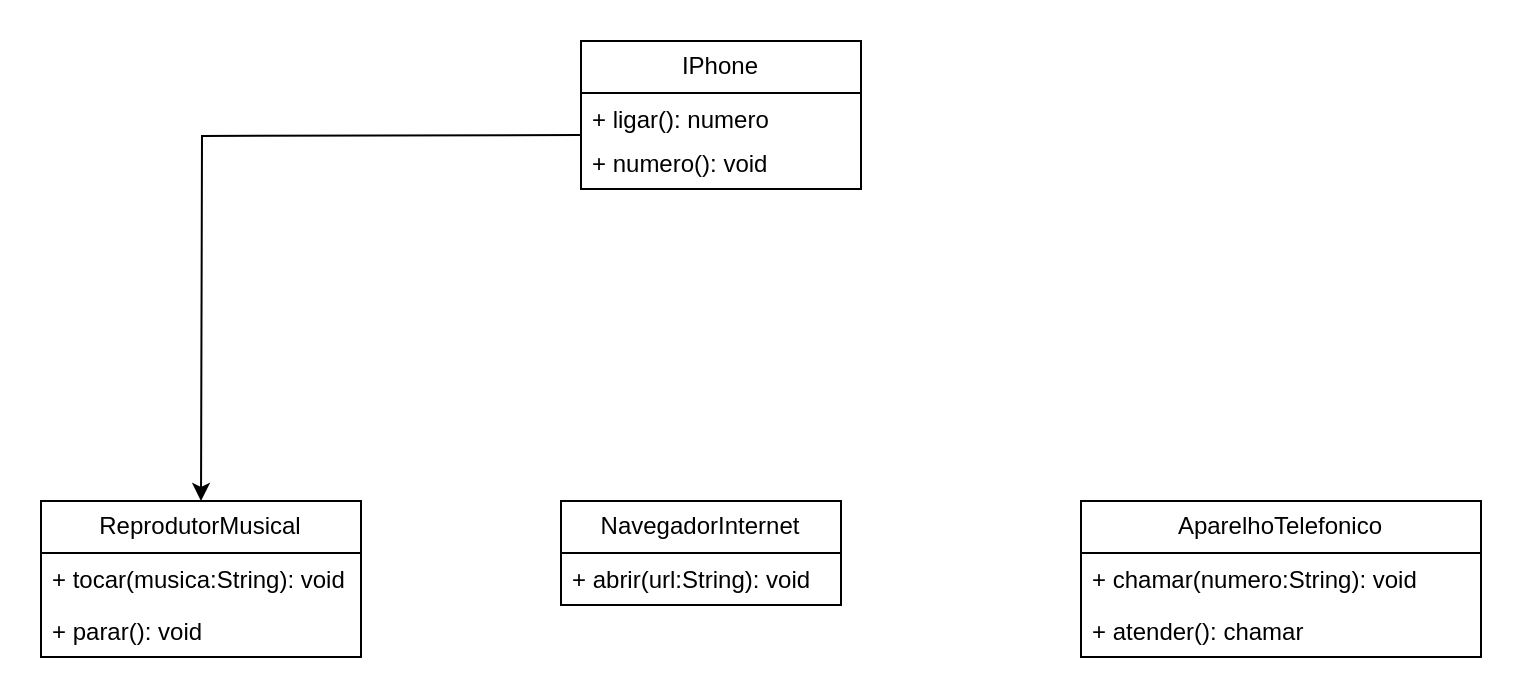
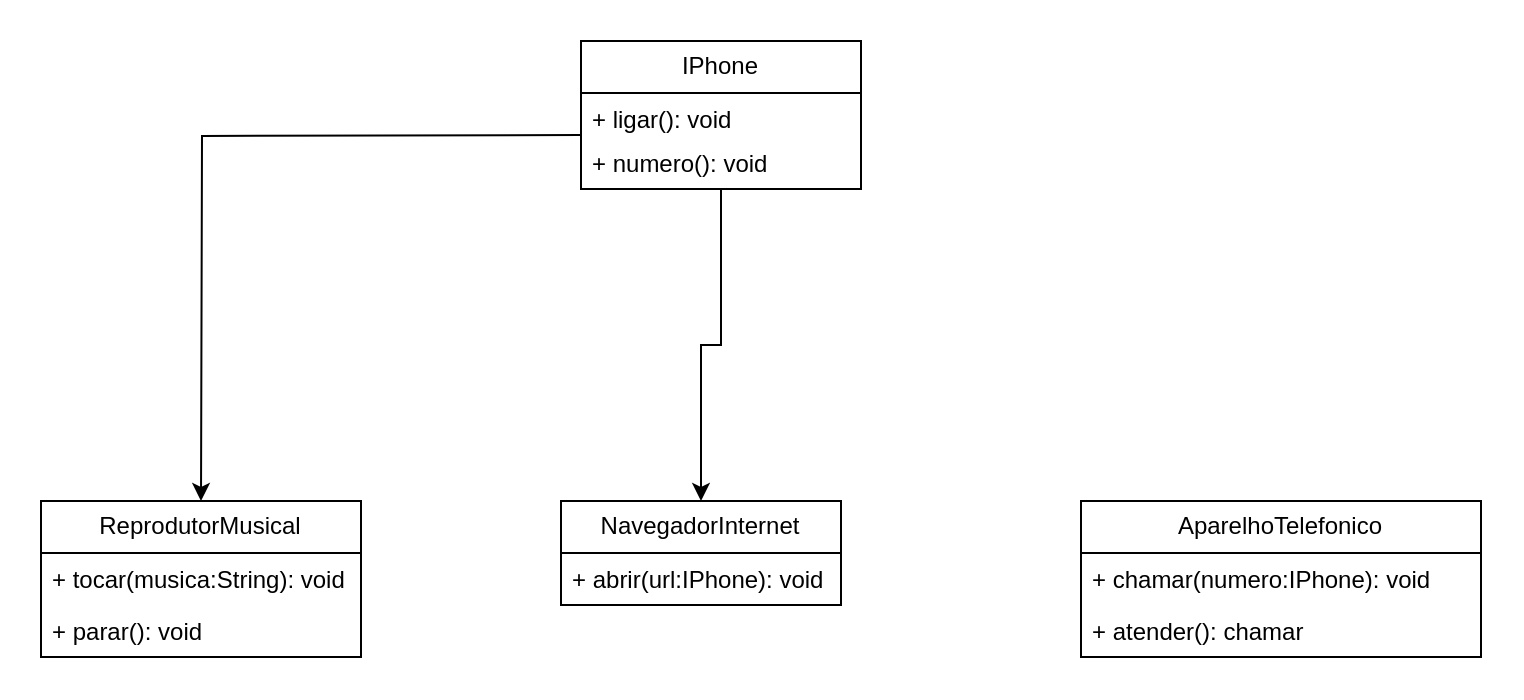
node "+ ligar(): numero": label "+ ligar(): numero" -> "+ ligar(): void"
edge "IPhone" -> "NavegadorInternet": added
node "+ chamar(numero:String): void": label "+ chamar(numero:String): void" -> "+ chamar(numero:IPhone): void"
node "+ abrir(url:String): void": label "+ abrir(url:String): void" -> "+ abrir(url:IPhone): void"
